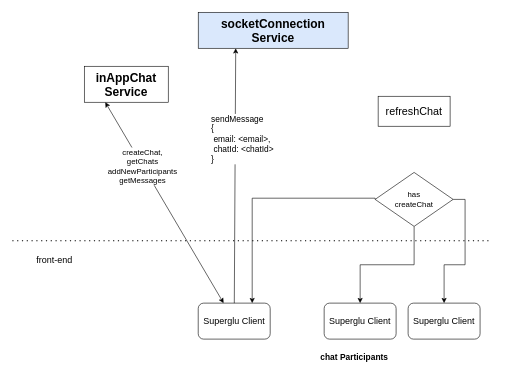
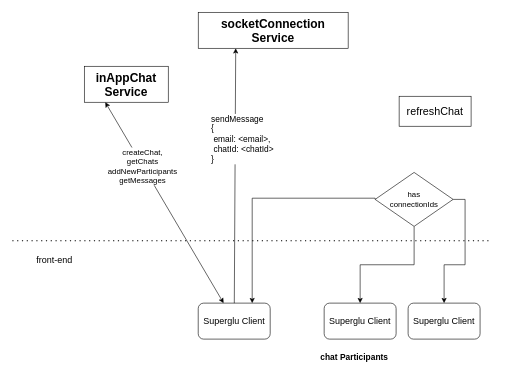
node "socketConnection Service": fillcolor #dae8fc -> #ffffff
node "refreshChat": moved (414, 111) -> (435, 111)
node "has createChat": label "has createChat" -> "has connectionIds"
